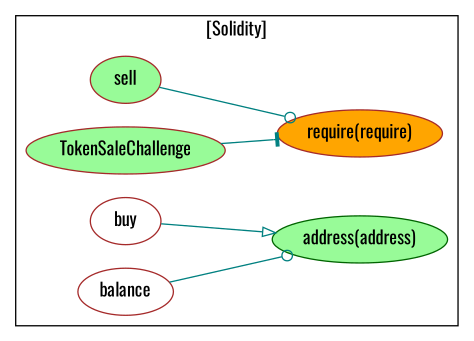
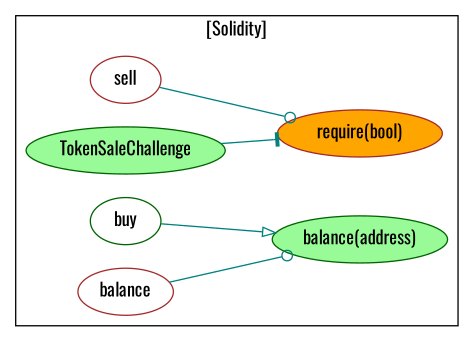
node "sell": fillcolor palegreen -> white
node "require(require)": label "require(require)" -> "require(bool)"
node "TokenSaleChallenge": color brown -> darkgreen
node "buy": color brown -> darkgreen
node "address(address)": label "address(address)" -> "balance(address)"
